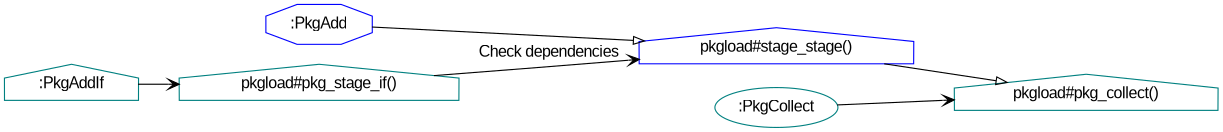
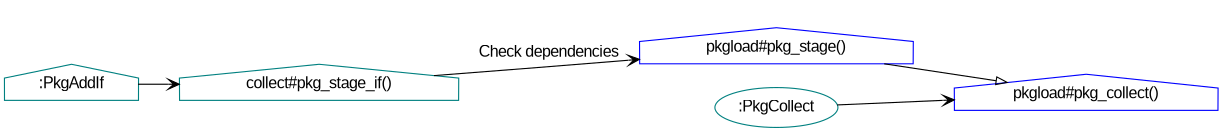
node ":PkgAdd": removed
node "pkgload#stage_stage()": label "pkgload#stage_stage()" -> "pkgload#pkg_stage()"
node "pkgload#pkg_stage_if()": label "pkgload#pkg_stage_if()" -> "collect#pkg_stage_if()"
node "pkgload#pkg_collect()": color teal -> blue
